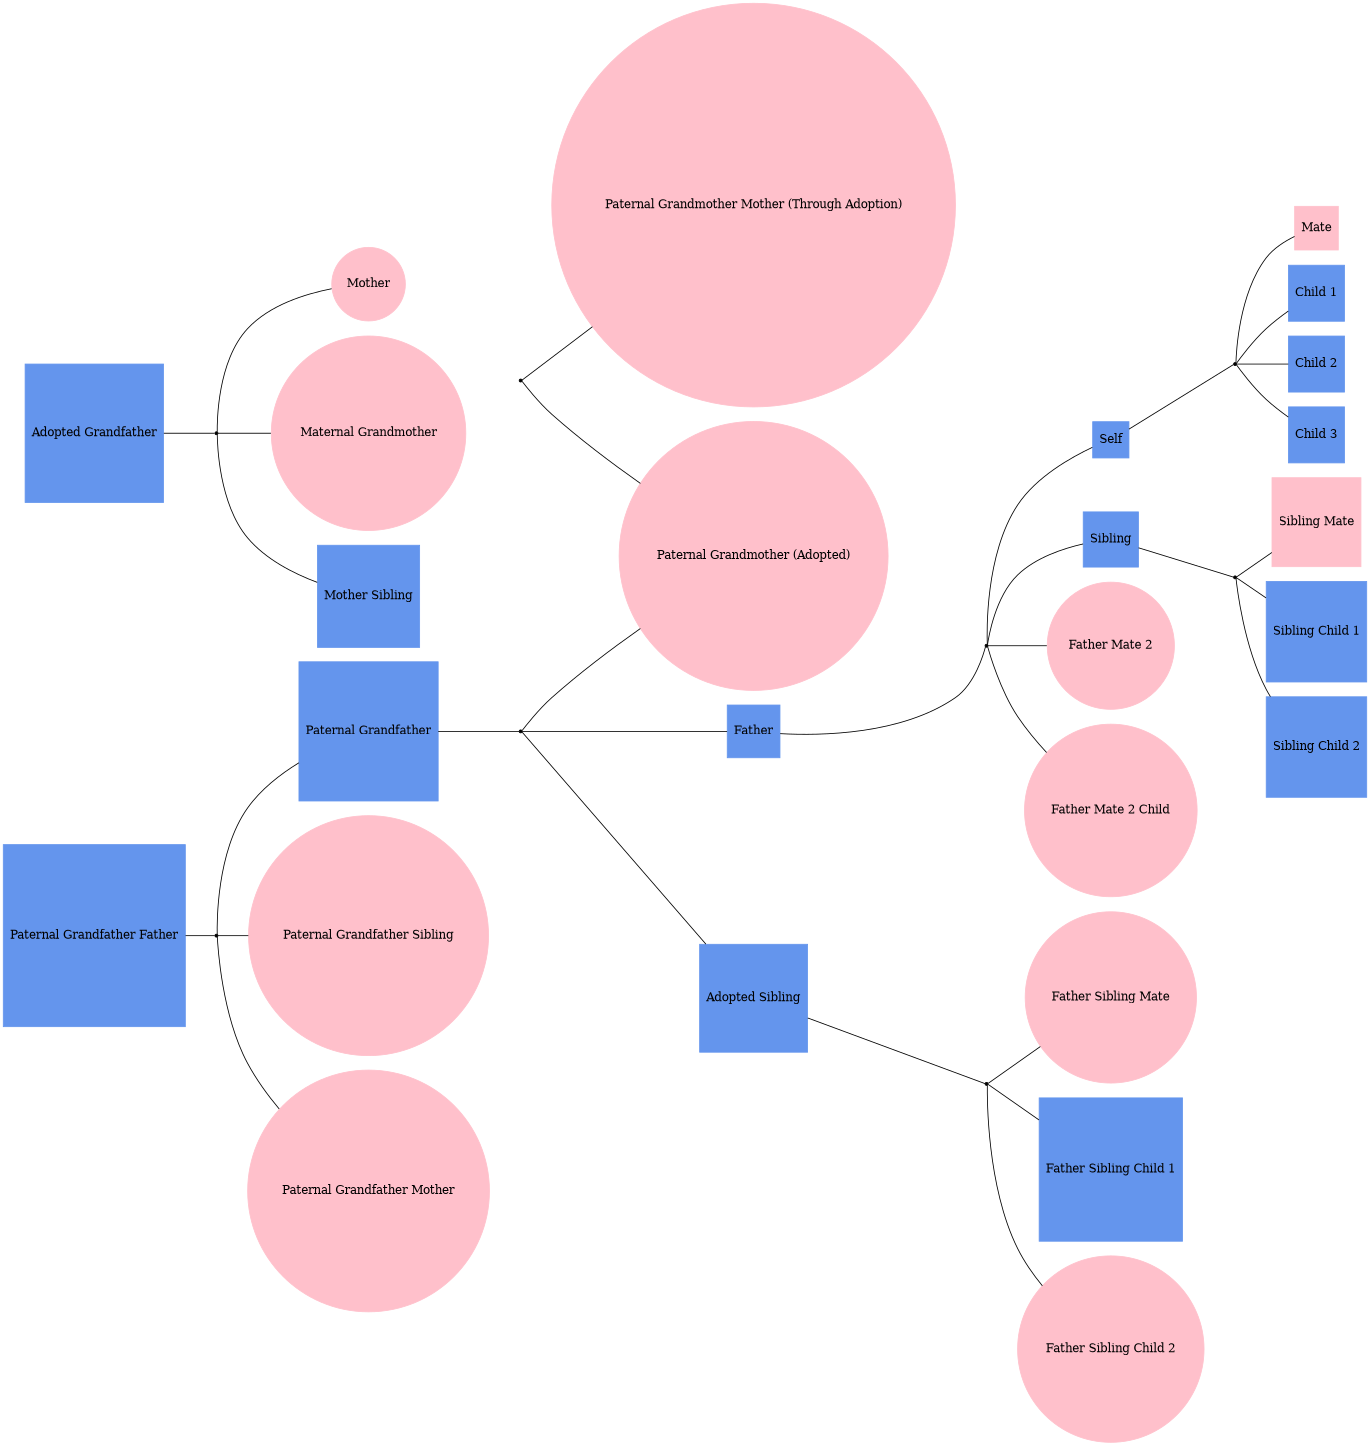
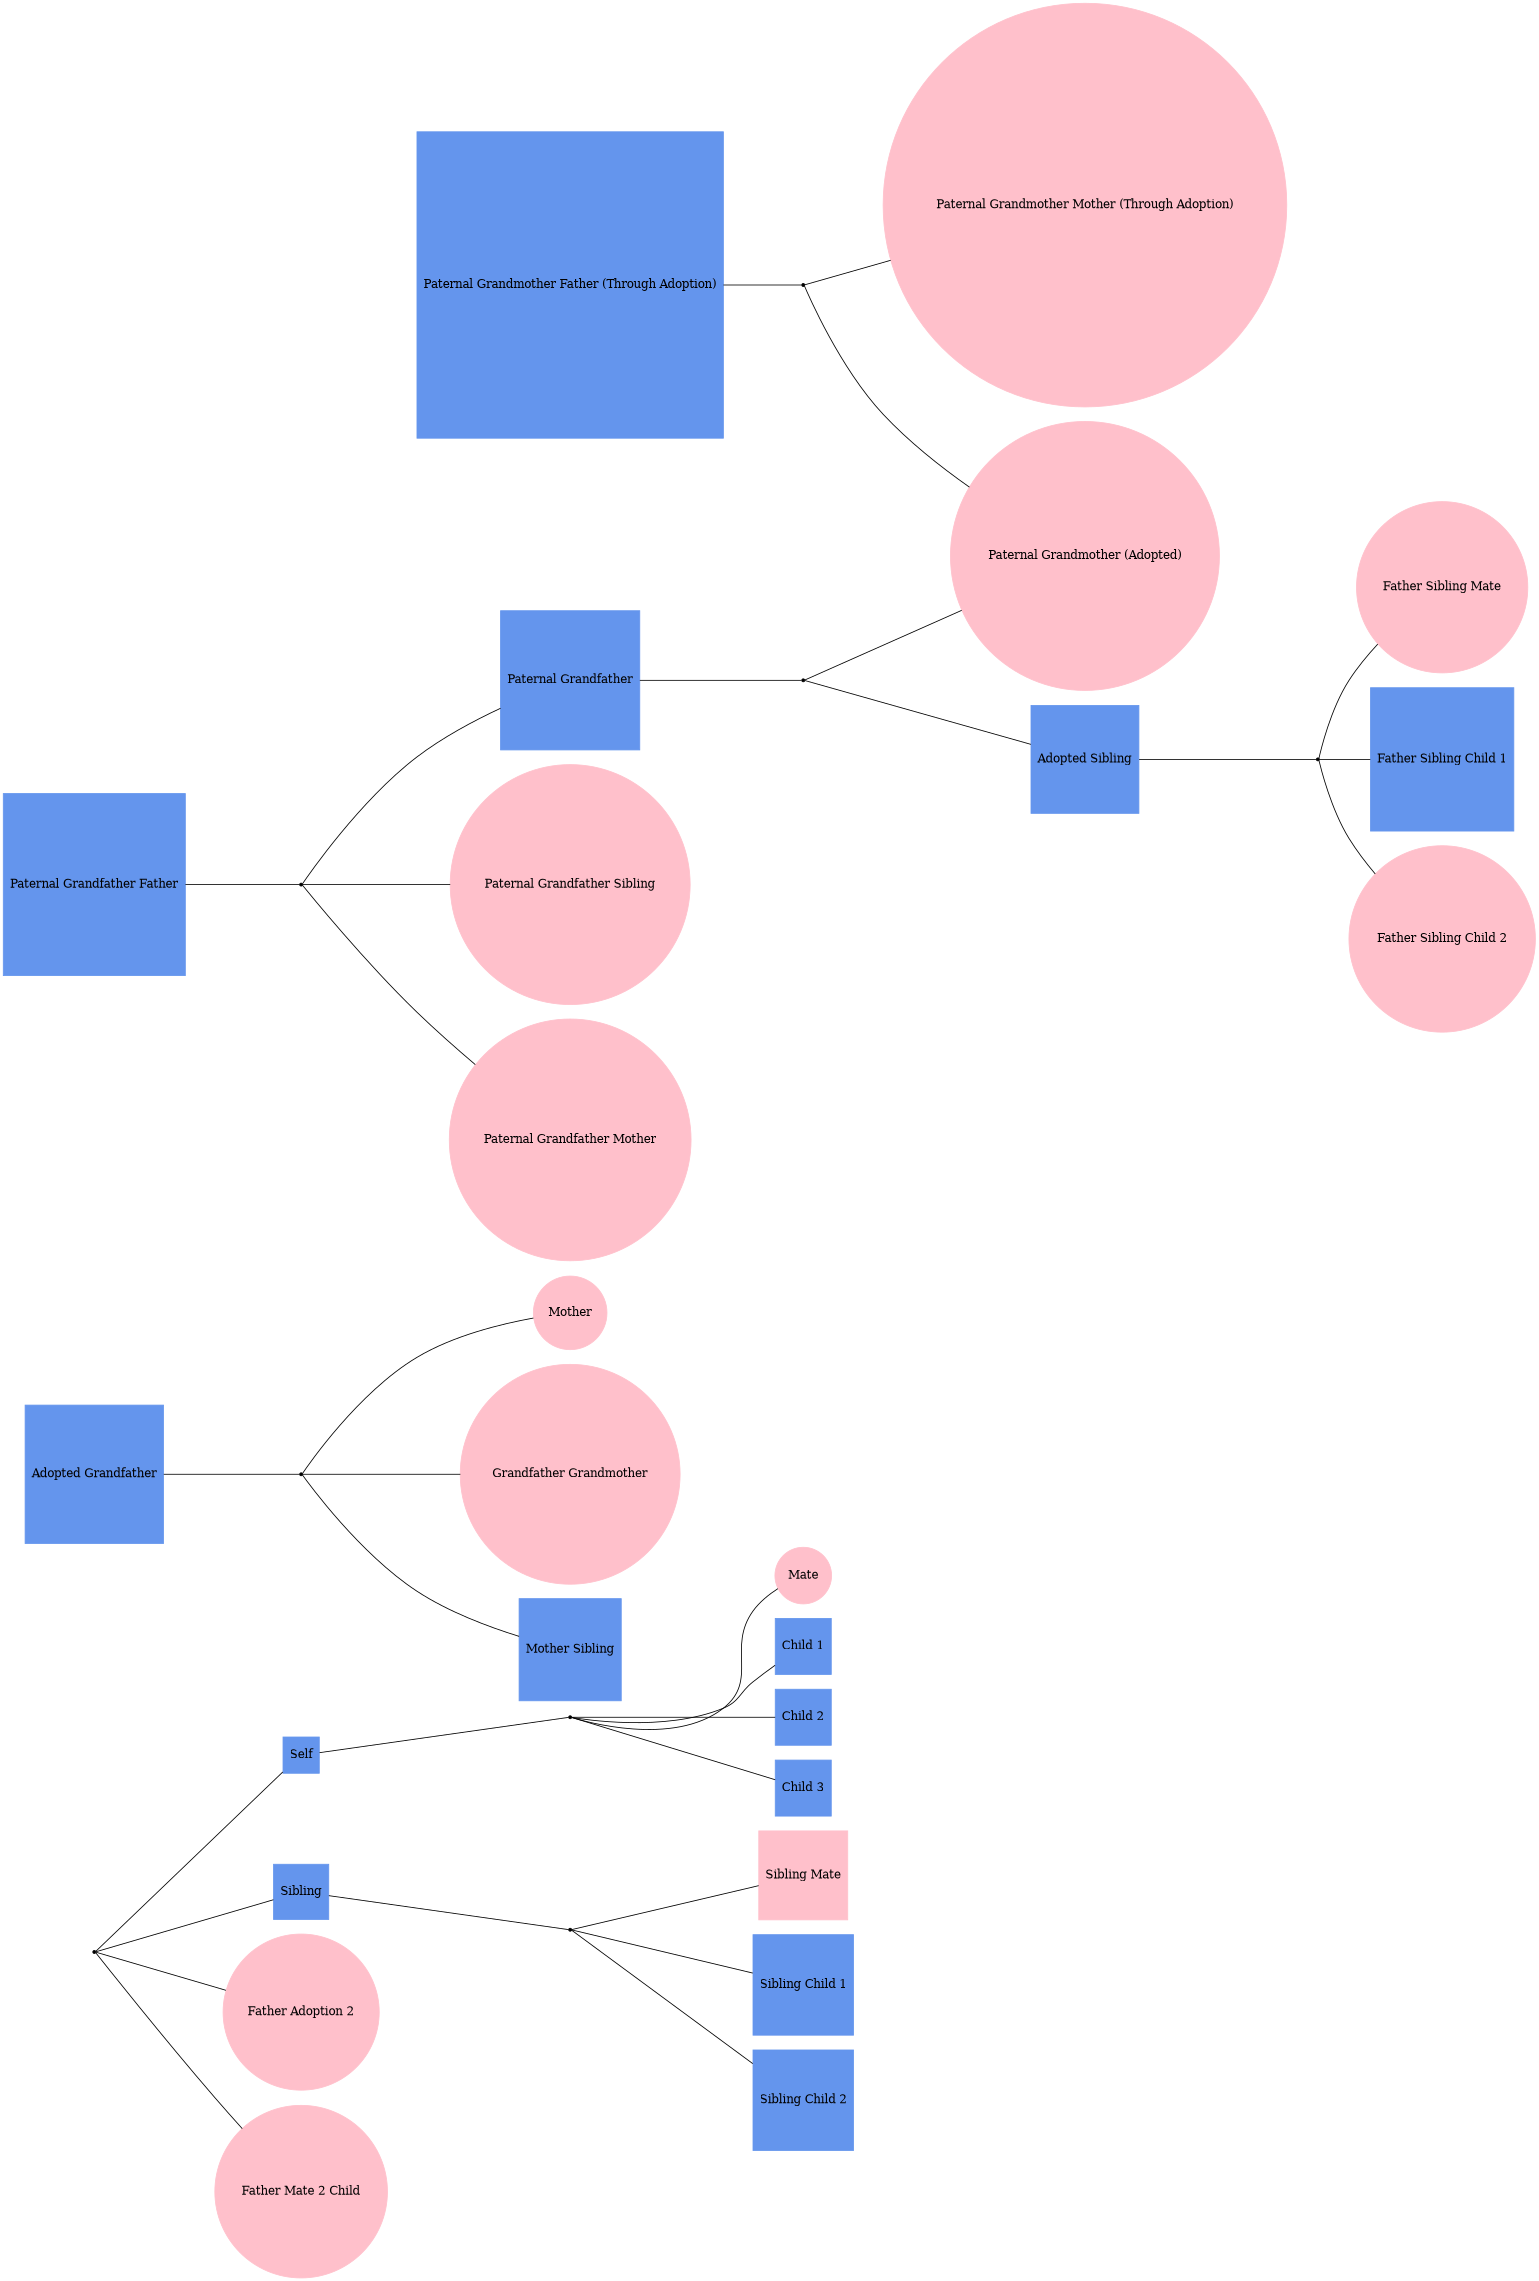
node "Mate": shape box -> ellipse
node "Paternal Grandmother Father (Through Adoption)": added
node "Maternal Grandmother": label "Maternal Grandmother" -> "Grandfather Grandmother"
node "Father Mate 2": label "Father Mate 2" -> "Father Adoption 2"
node "Father": removed
